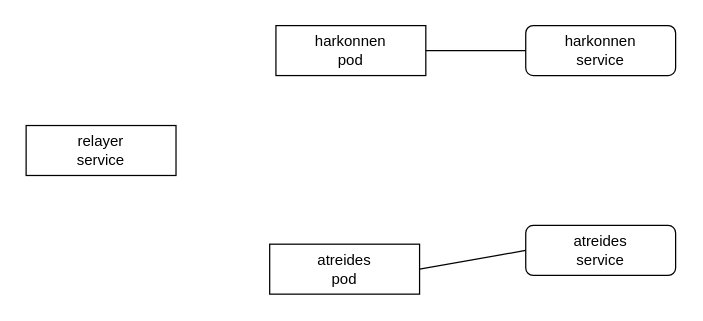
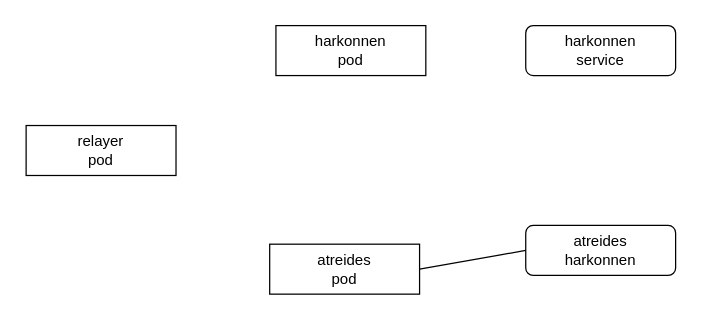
edge "harkonnen pod" -- "harkonnen service": removed
node "relayer service": label "relayer service" -> "relayer pod"
node "atreides service": label "atreides service" -> "atreides harkonnen"
